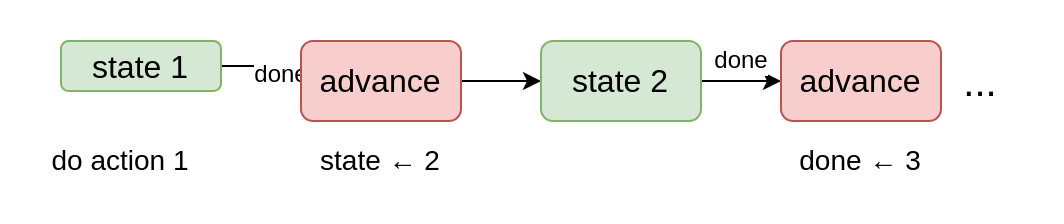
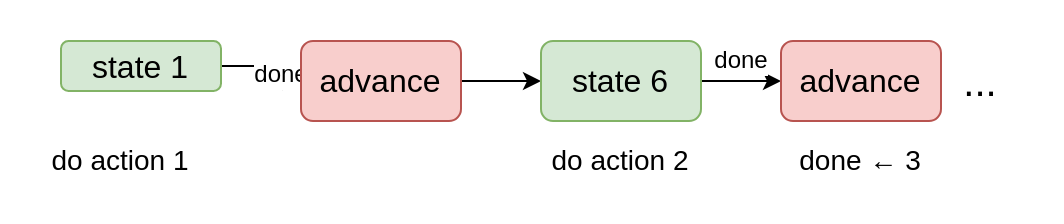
node "state 2": label "state 2" -> "state 6"
node "state ← 2": removed
node "do action 2": added
